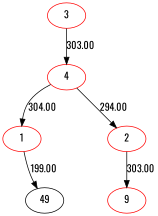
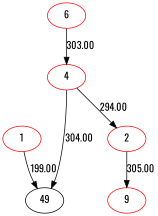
node "3": label "3" -> "6"
edge "4" -> "1": now "4" -> "49"
edge "2" -> "9": label "303.00" -> "305.00"
